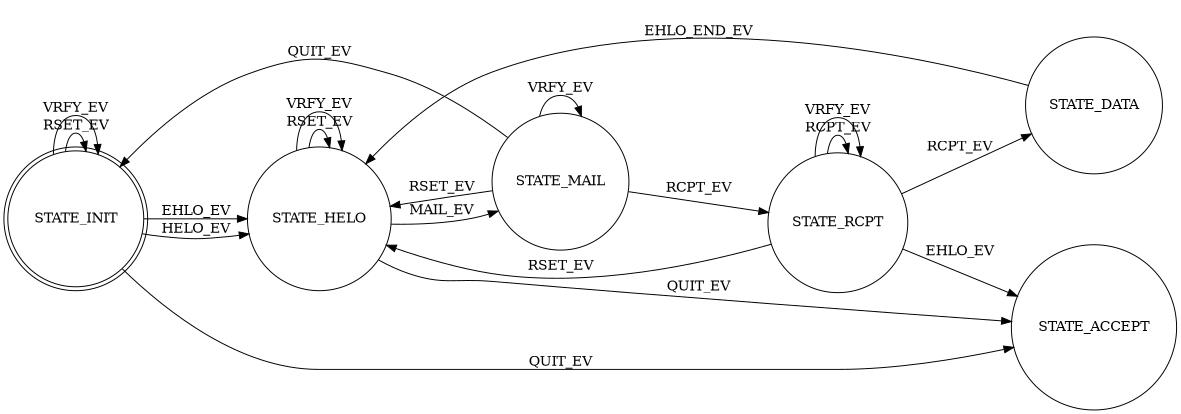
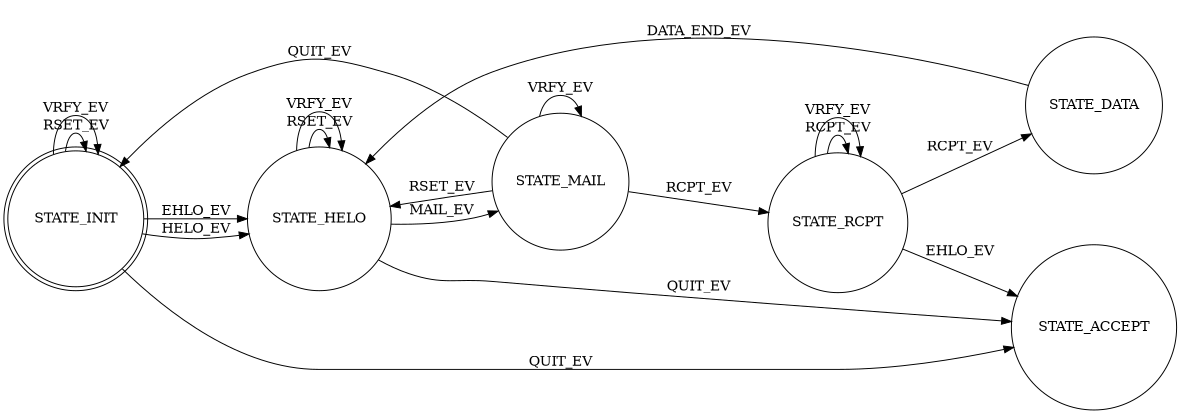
edge "STATE_DATA" -> "STATE_HELO": label "EHLO_END_EV" -> "DATA_END_EV"
edge "STATE_RCPT" -> "STATE_HELO": removed, label "RSET_EV"
